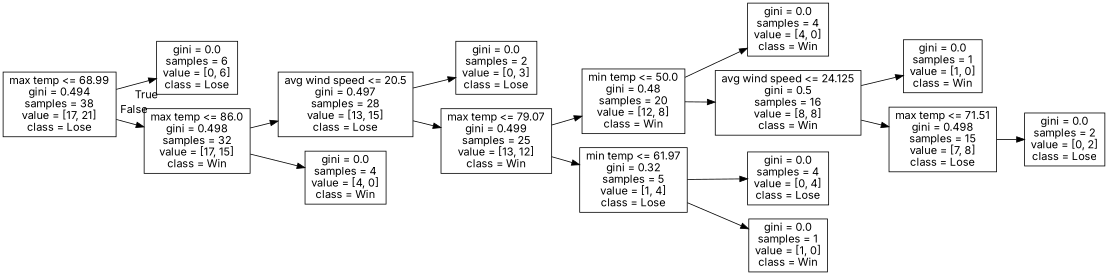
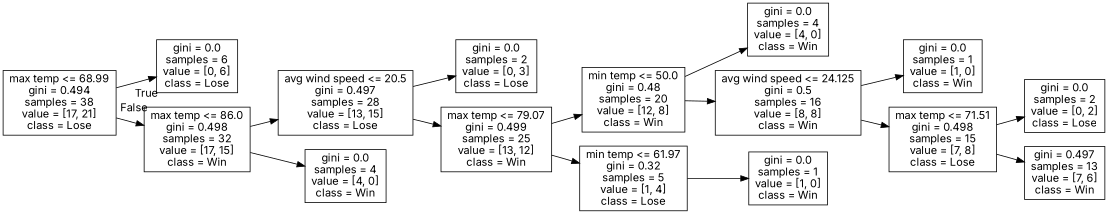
node "gini = 0.497 samples = 13 value = [7, 6] class = Win": added
node "gini = 0.0 samples = 4 value = [0, 4] class = Lose": removed
